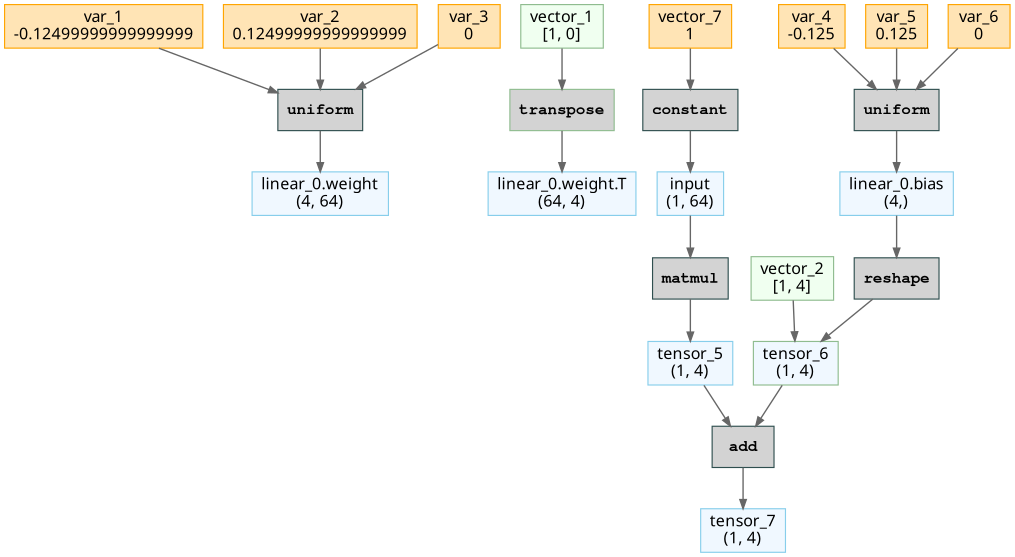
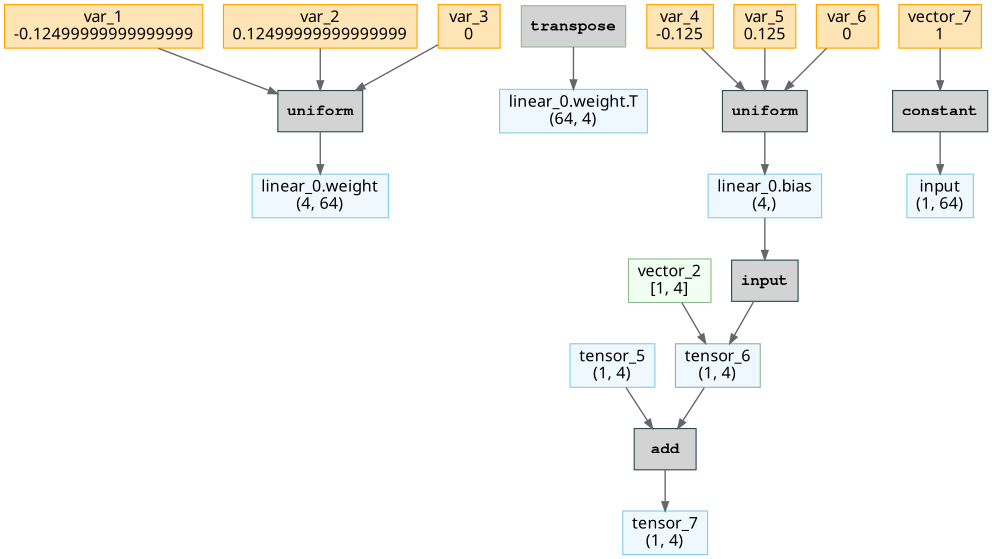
node "vector_1 [1, 0]": removed
node "matmul": removed
node "reshape": label "reshape" -> "input"
